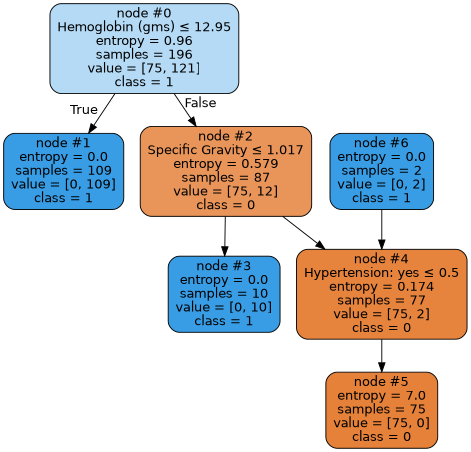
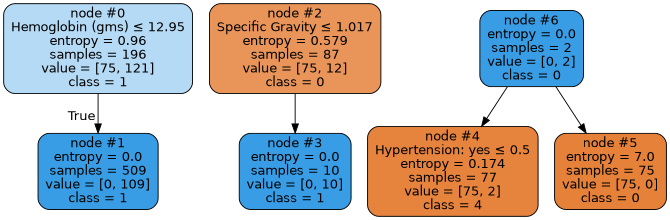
edge "node #0" -> "node #2": removed
node "node #1": text "samples = 109" -> "samples = 509"
node "node #6": text "class = 1" -> "class = 0"
edge "node #2" -> "node #4": removed
node "node #4": text "class = 0" -> "class = 4"
edge "node #4" -> "node #5": now "node #6" -> "node #5"
